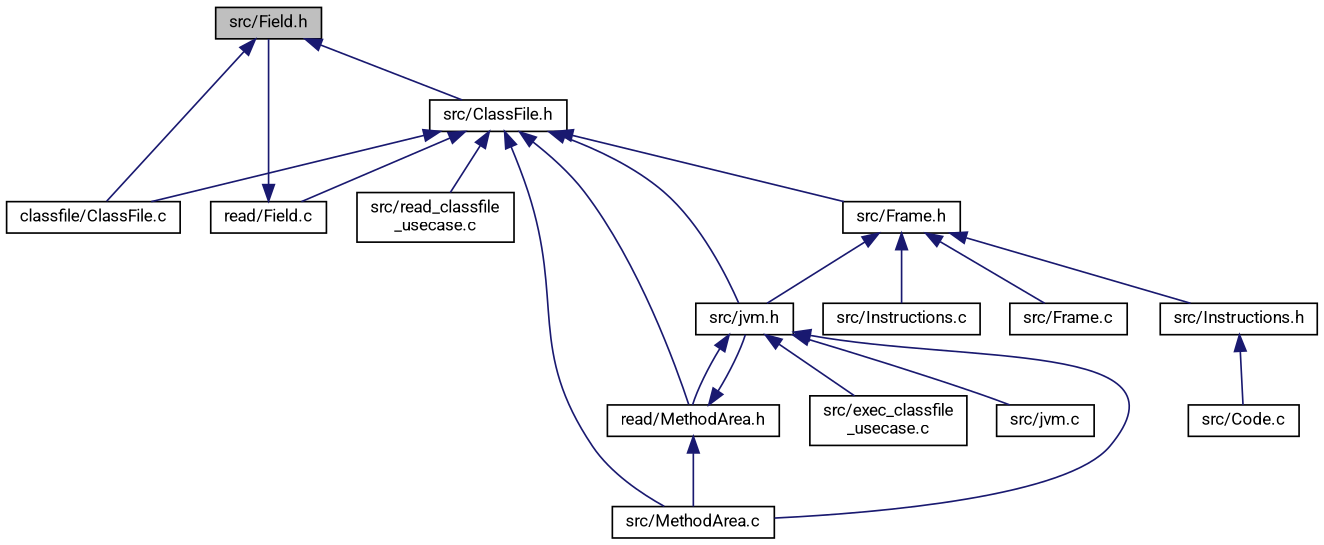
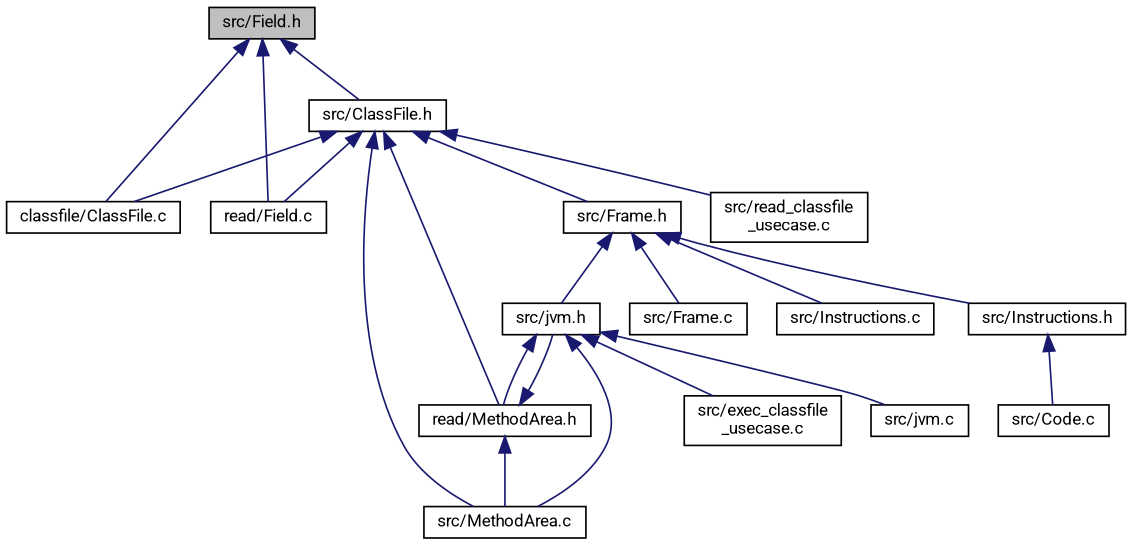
edge "src/Field.h" -> "read/Field.c": reversed
edge "src/jvm.h" -> "src/ClassFile.h": removed
